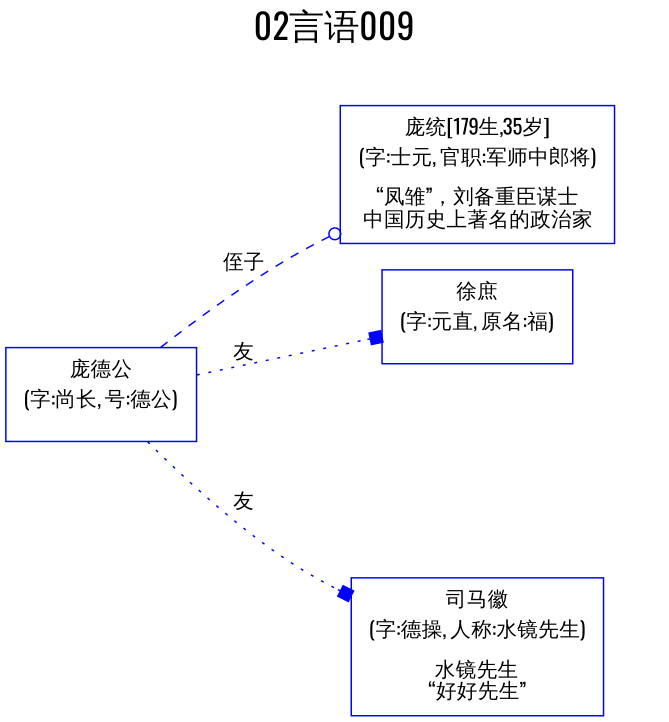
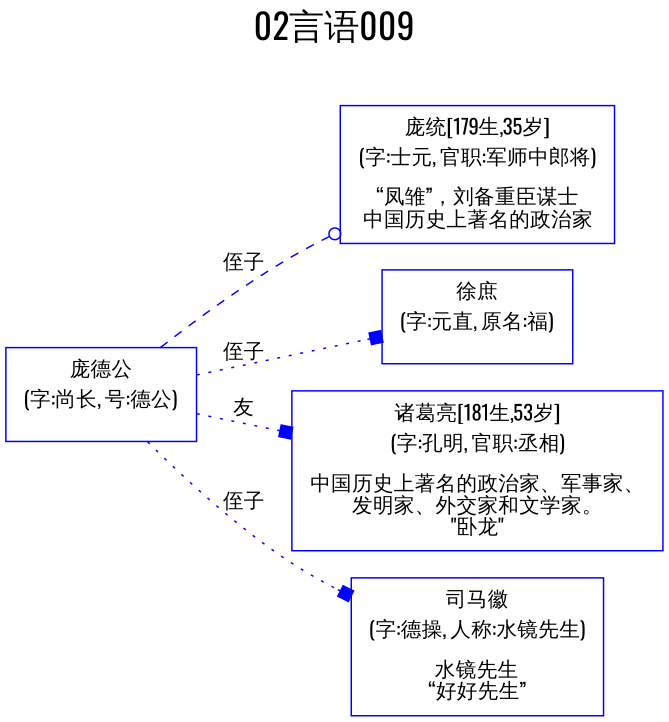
edge "庞德公" -> "徐庶": label "友" -> "侄子"
node "诸葛亮[181生,53岁]": added
edge "庞德公" -> "司马徽": label "友" -> "侄子"
